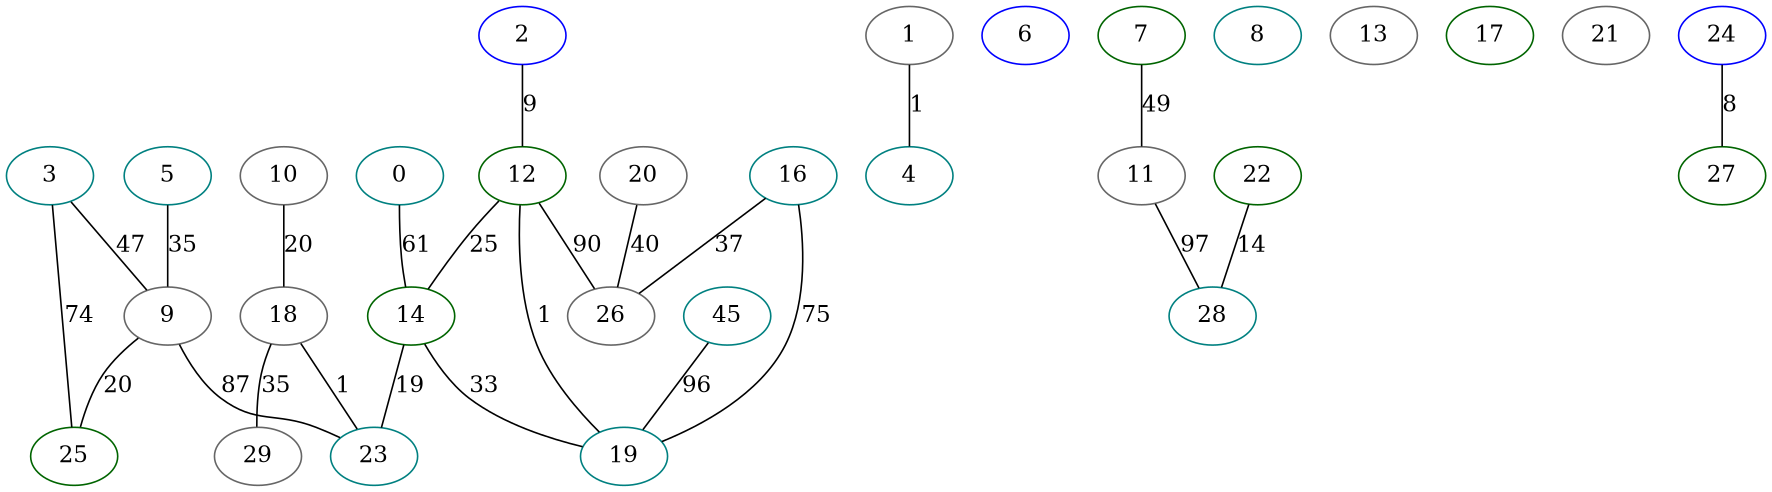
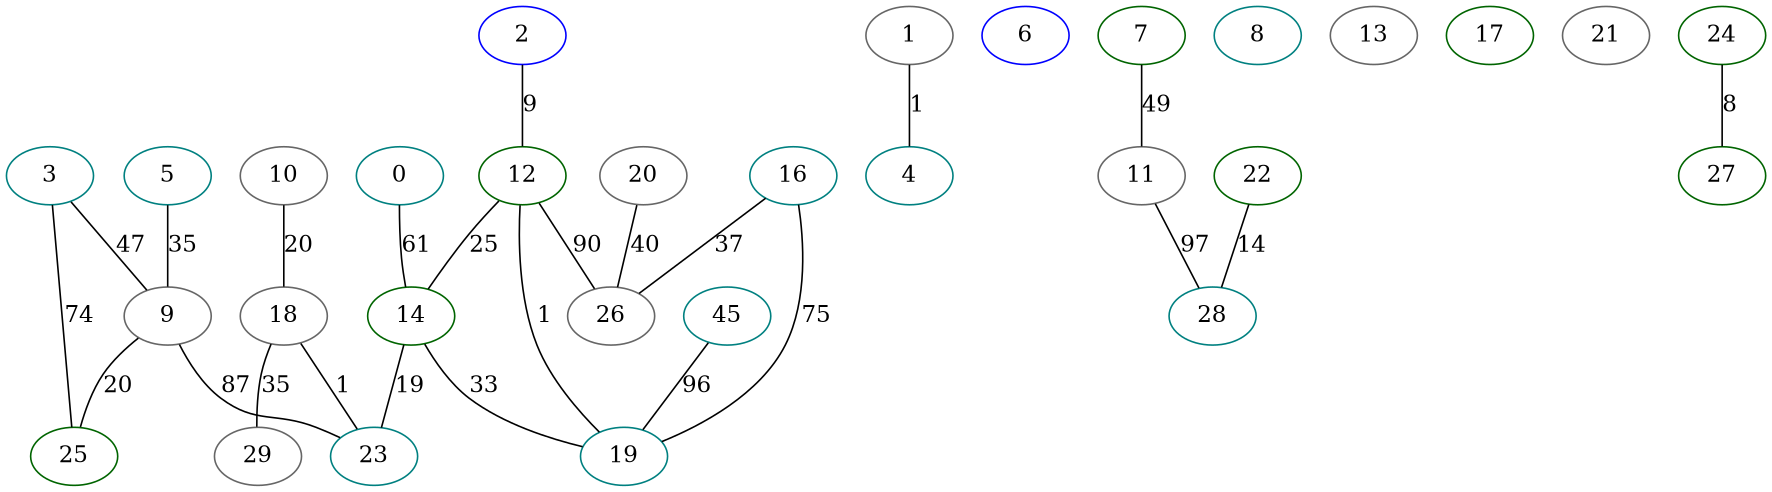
node "24": color blue -> darkgreen
